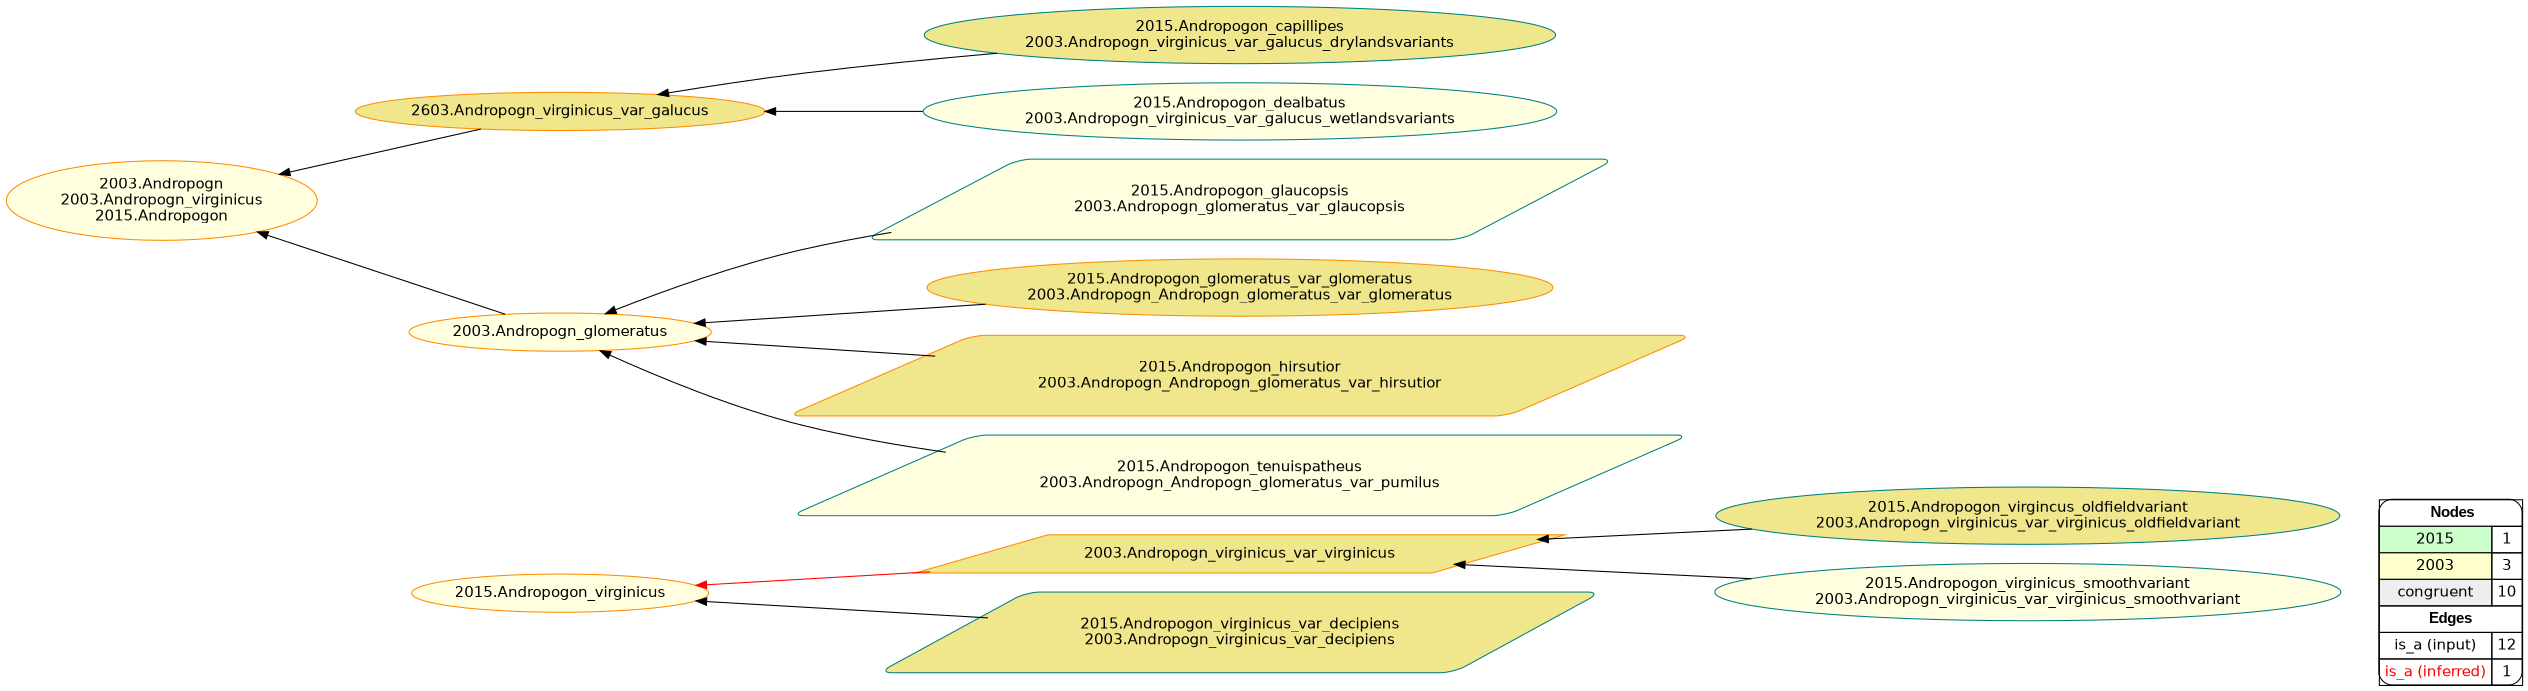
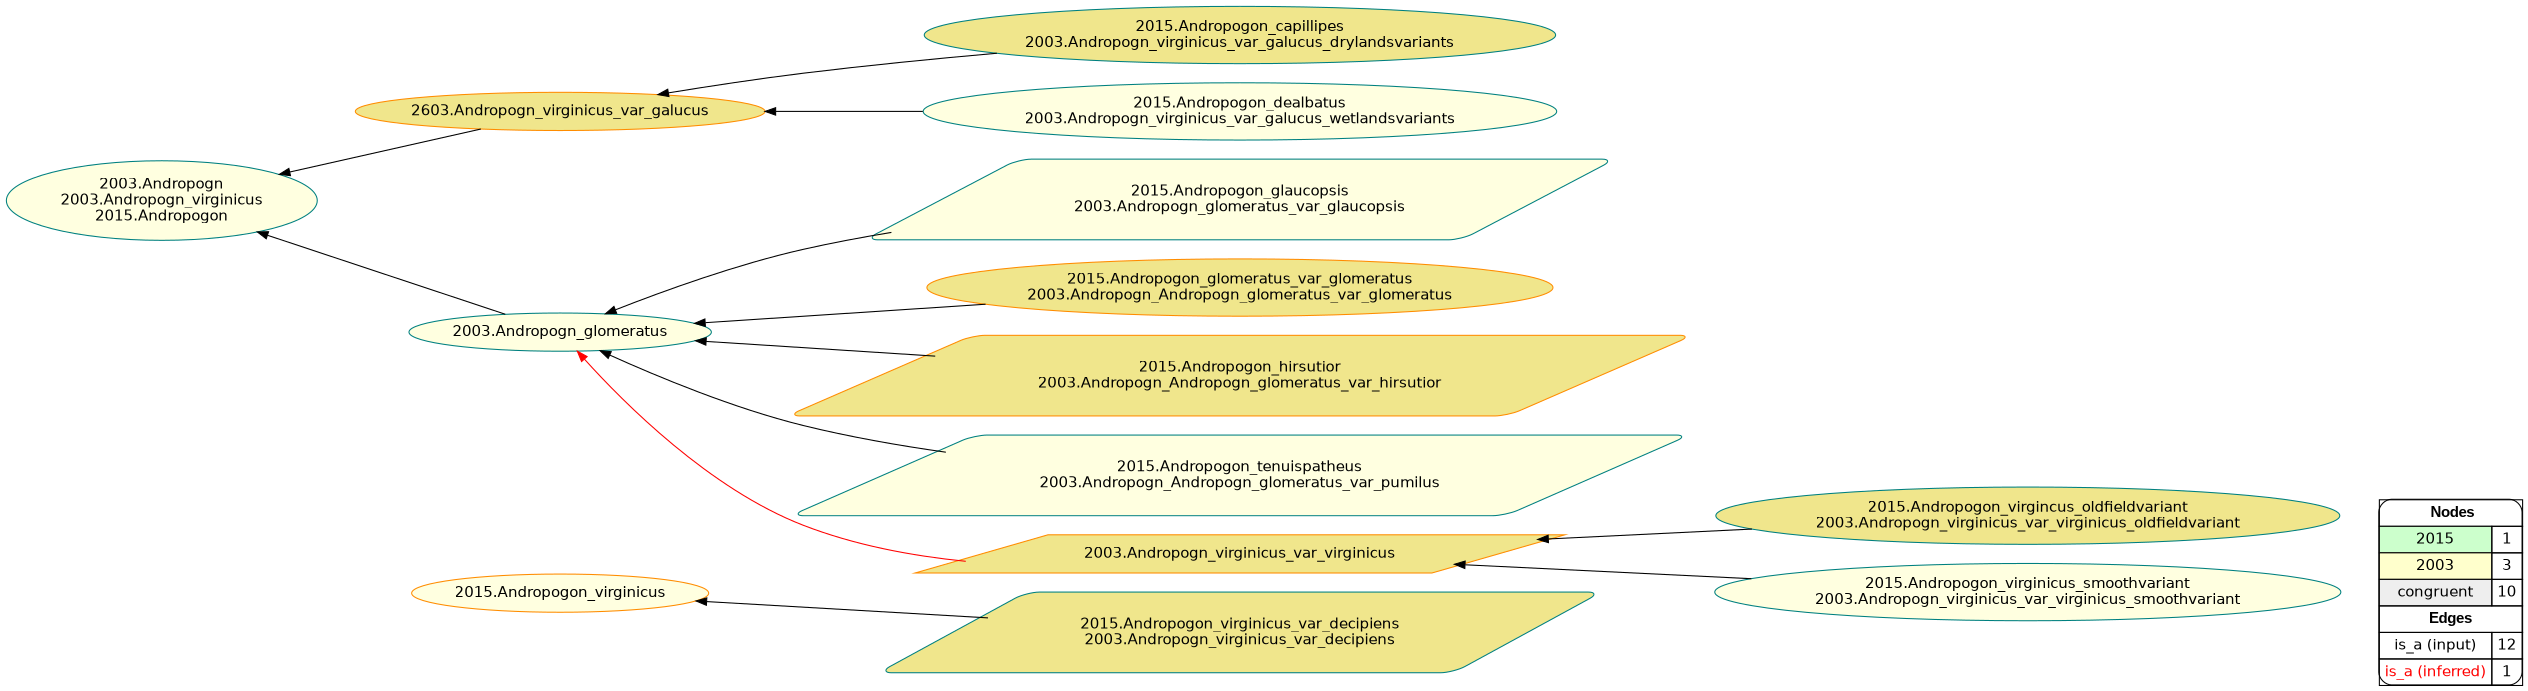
node "2003.Andropogn 2003.Andropogn_virginicus 2015.Andropogon": color darkorange -> teal
node "2003.Andropogn_glomeratus": color darkorange -> teal
edge "2003.Andropogn_virginicus_var_virginicus" -> "2015.Andropogon_virginicus": now "2003.Andropogn_virginicus_var_virginicus" -> "2003.Andropogn_glomeratus"
